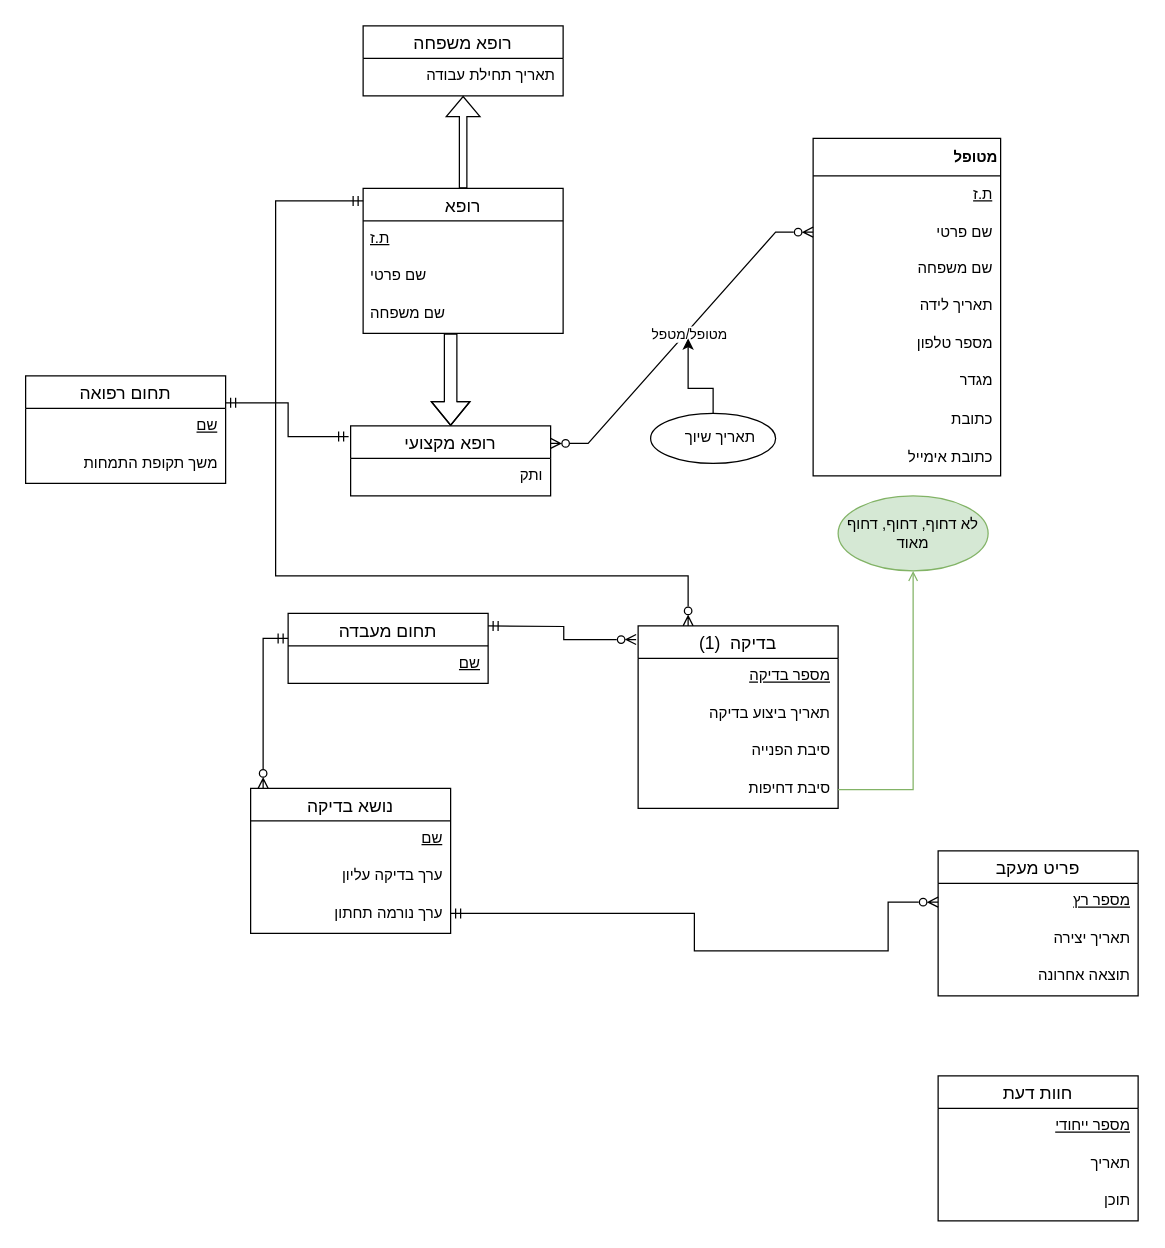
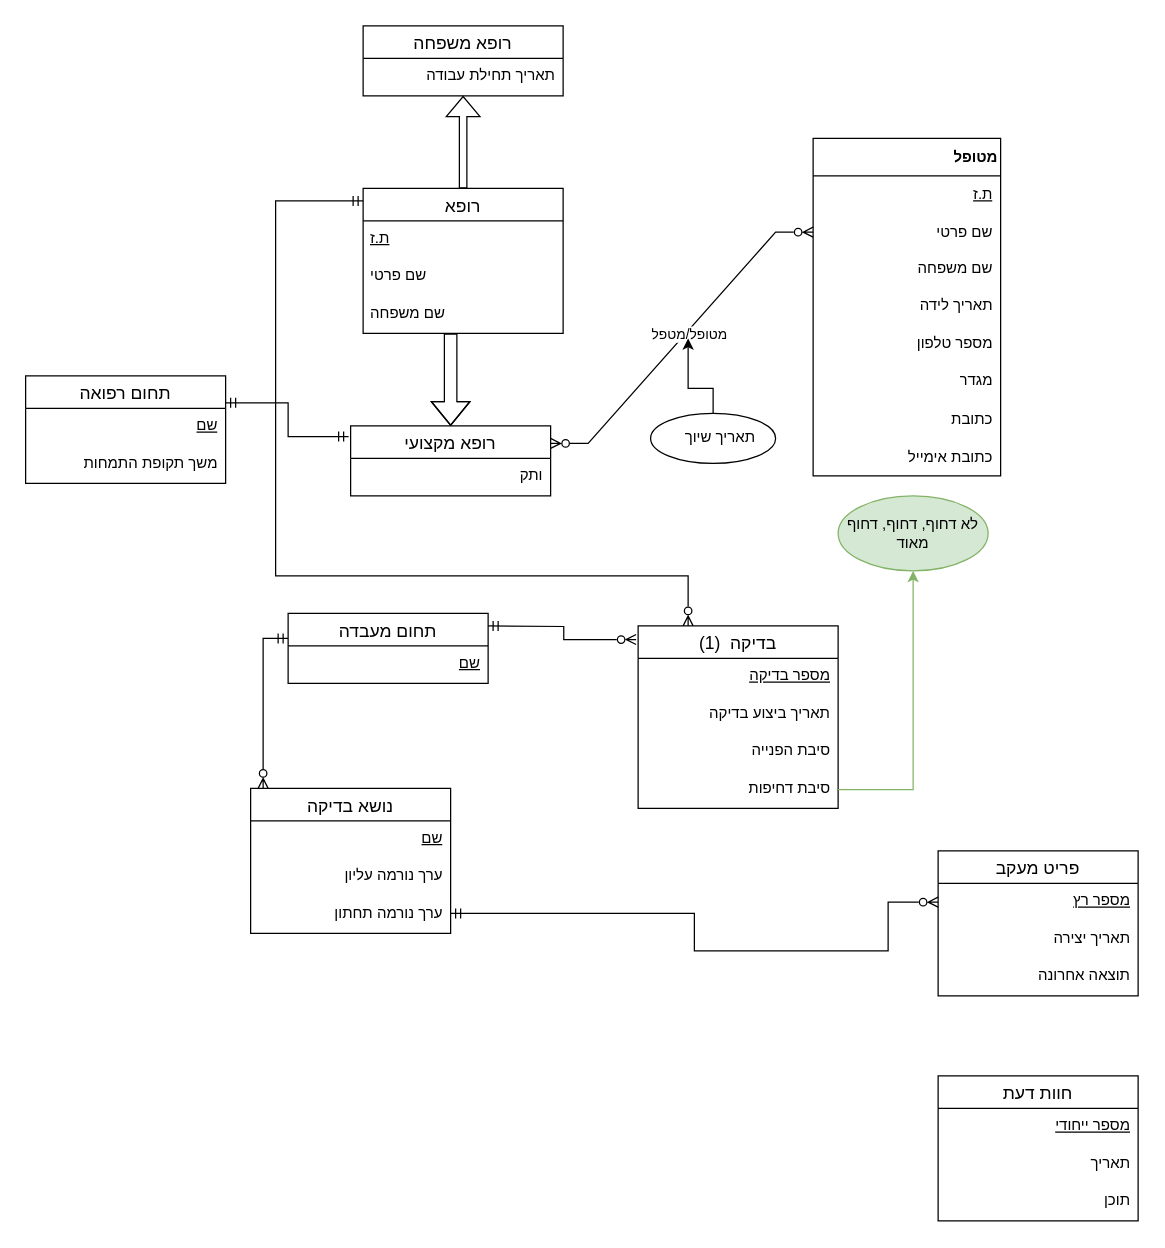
edge "סיבת דחיפות" -> "לא דחוף, דחוף, דחוף מאוד": arrowhead open -> classic
node "ערך בדיקה עליון": label "ערך בדיקה עליון" -> "ערך נורמה עליון"
